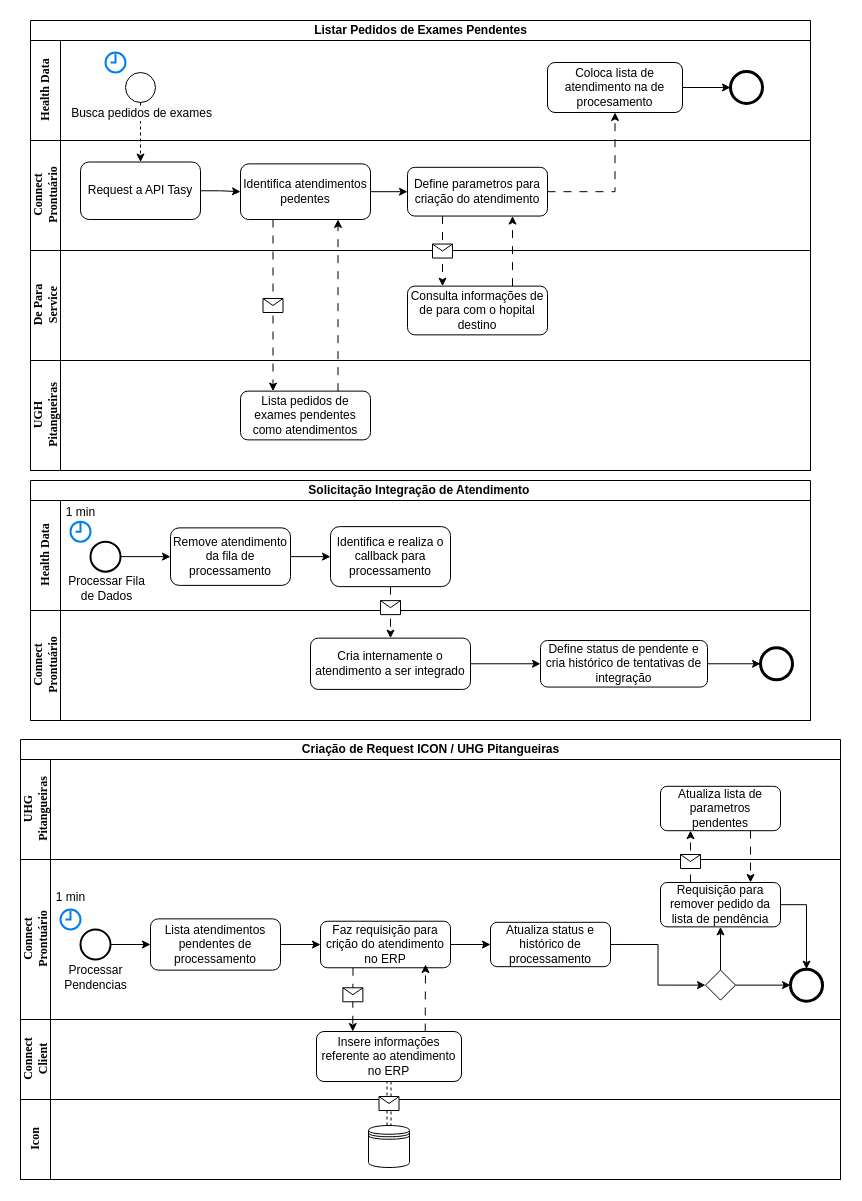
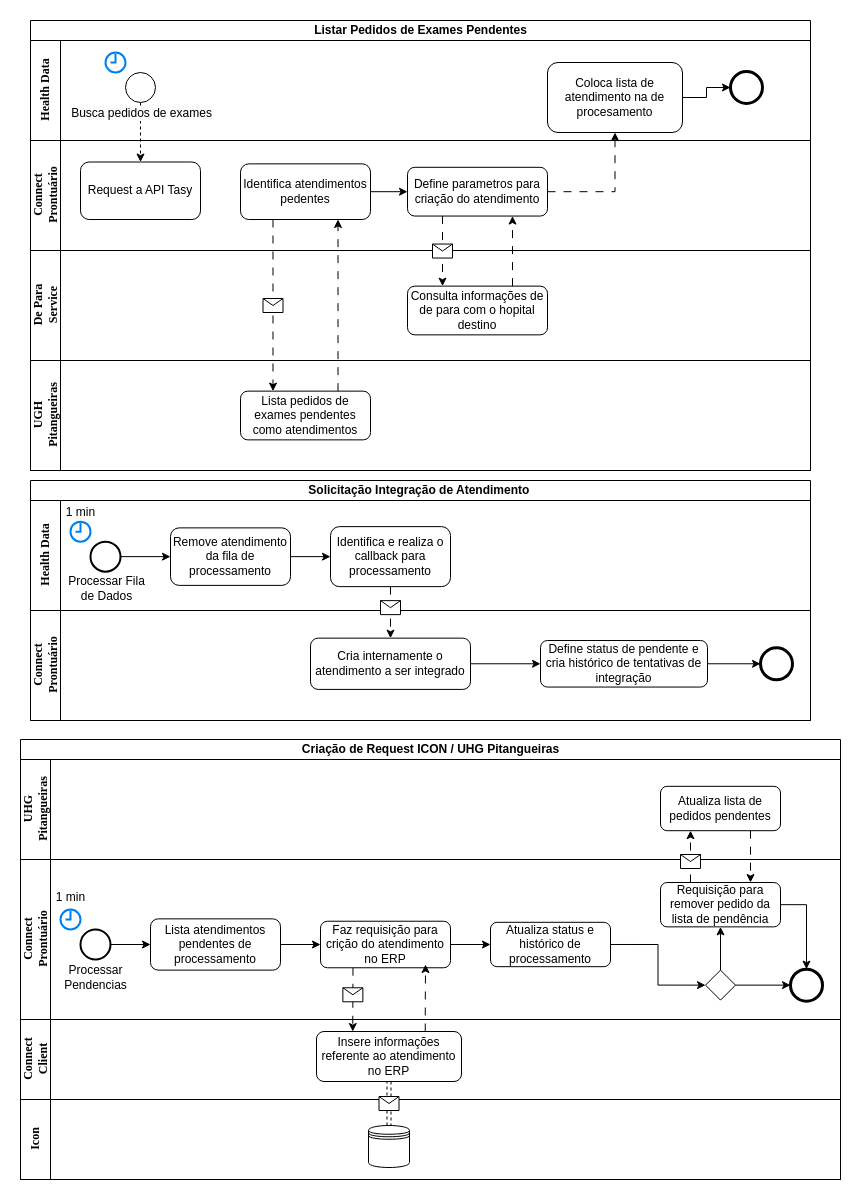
node "Coloca lista de atendimento na de procesamento": size 135x50 -> 135x70
edge "Request a API Tasy" -> "Identifica atendimentos pedentes": removed
node "Atualiza lista de parametros pendentes": label "Atualiza lista de parametros pendentes" -> "Atualiza lista de pedidos pendentes"
